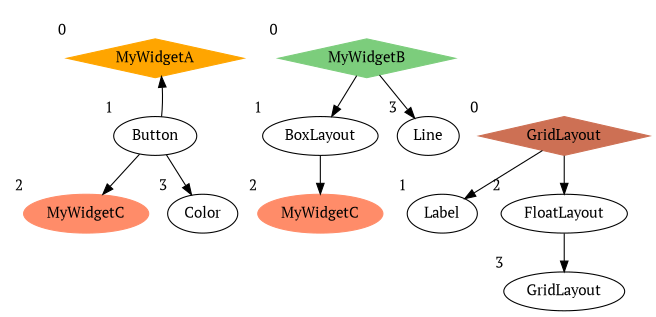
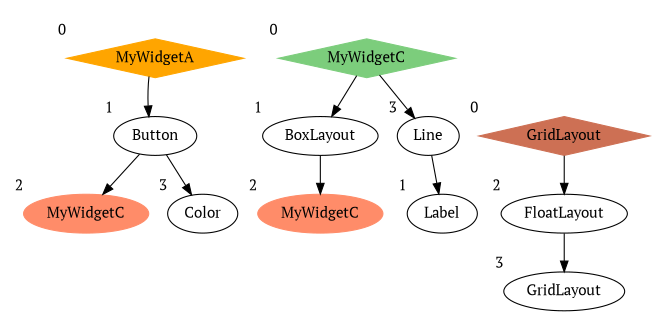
node "MyWidgetB 0": label "MyWidgetB 0" -> "MyWidgetC 0"
edge "Button 1" -> "MyWidgetA 0": reversed
edge "GridLayout 0" -> "Label 1": now "Line 3" -> "Label 1"
